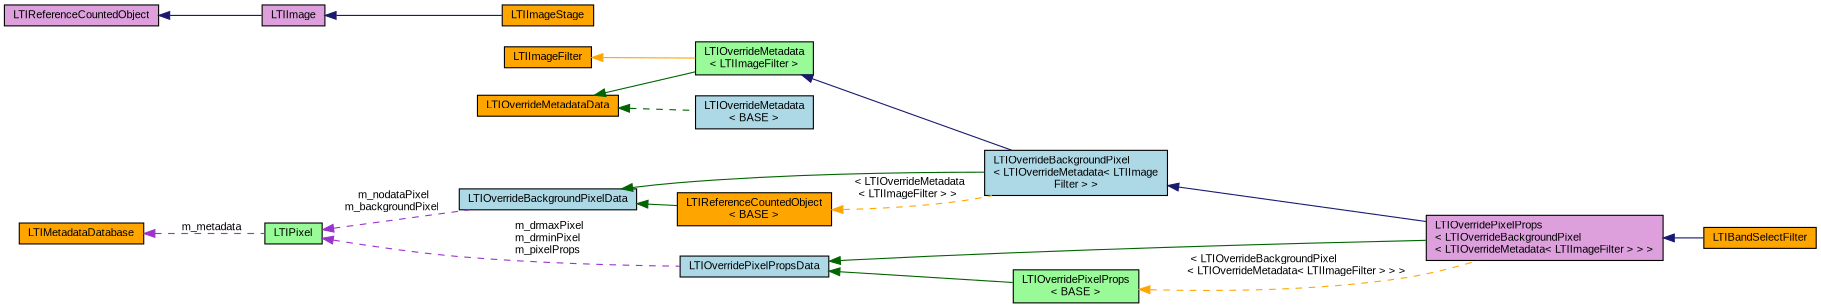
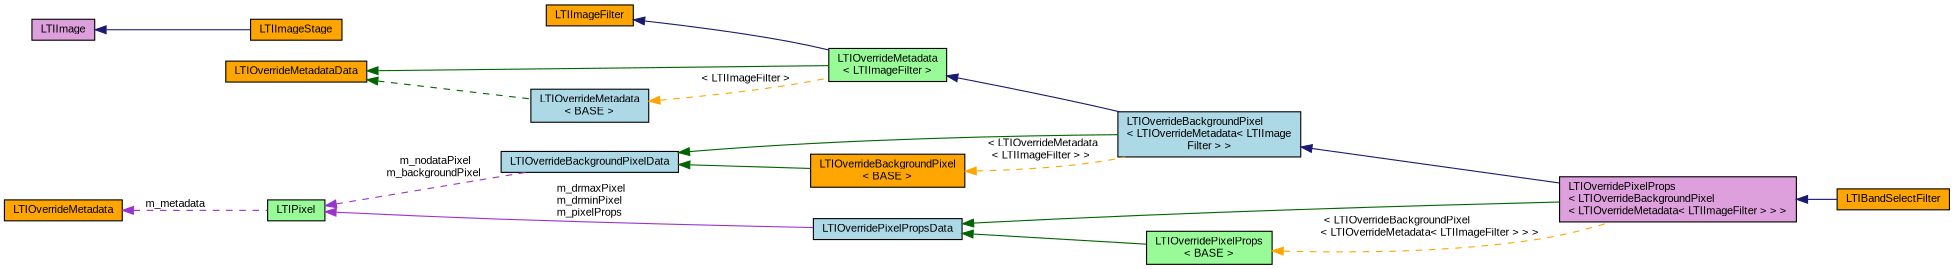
node "LTIReferenceCountedObject": removed
edge "LTIOverrideMetadata < LTIImageFilter >" -> "LTIImageFilter": color orange -> midnightblue
edge "LTIOverrideMetadata < LTIImageFilter >" -> "LTIOverrideMetadata < BASE >": added, label "< LTIImageFilter >"
node "LTIReferenceCountedObject < BASE >": label "LTIReferenceCountedObject < BASE >" -> "LTIOverrideBackgroundPixel < BASE >"
node "LTIMetadataDatabase": label "LTIMetadataDatabase" -> "LTIOverrideMetadata"
edge "LTIOverridePixelPropsData" -> "LTIPixel": style dashed -> solid
